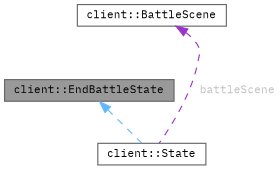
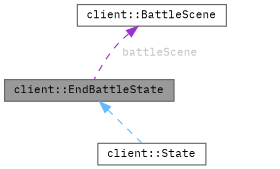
edge "client::State" -> "client::BattleScene": now "client::EndBattleState" -> "client::BattleScene"
